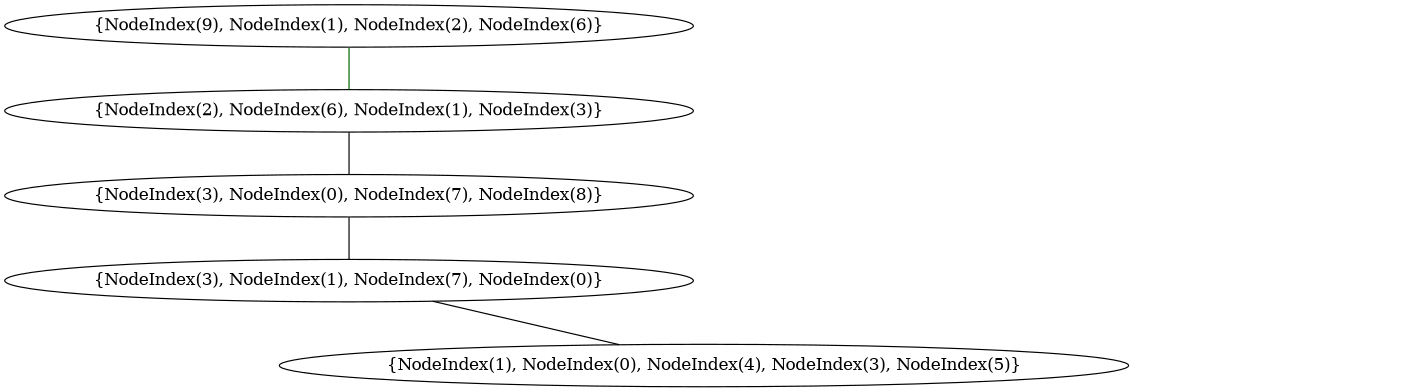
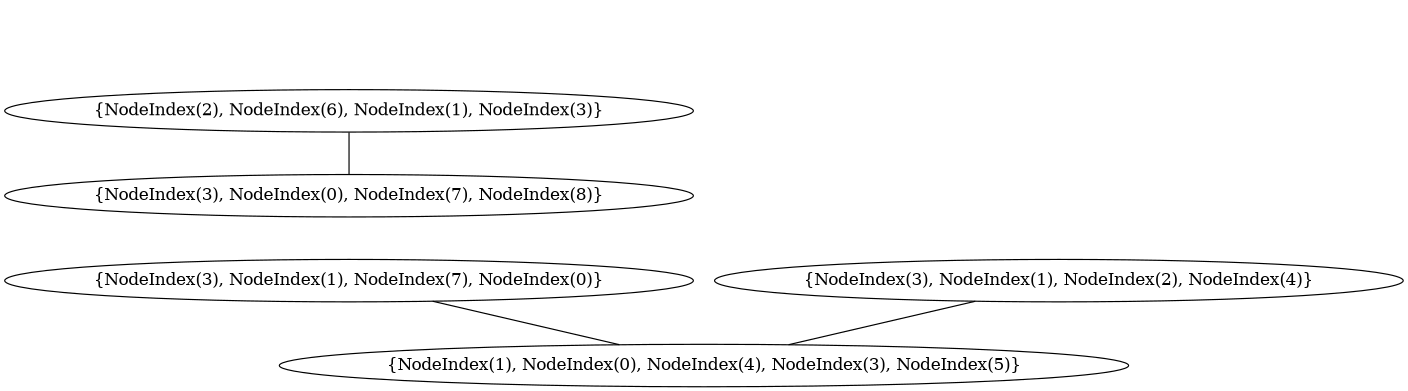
node "{NodeIndex(9), NodeIndex(1), NodeIndex(2), NodeIndex(6)}": removed
edge "{NodeIndex(3), NodeIndex(0), NodeIndex(7), NodeIndex(8)}" -- "{NodeIndex(3), NodeIndex(1), NodeIndex(7), NodeIndex(0)}": removed
node "{NodeIndex(3), NodeIndex(1), NodeIndex(2), NodeIndex(4)}": added
